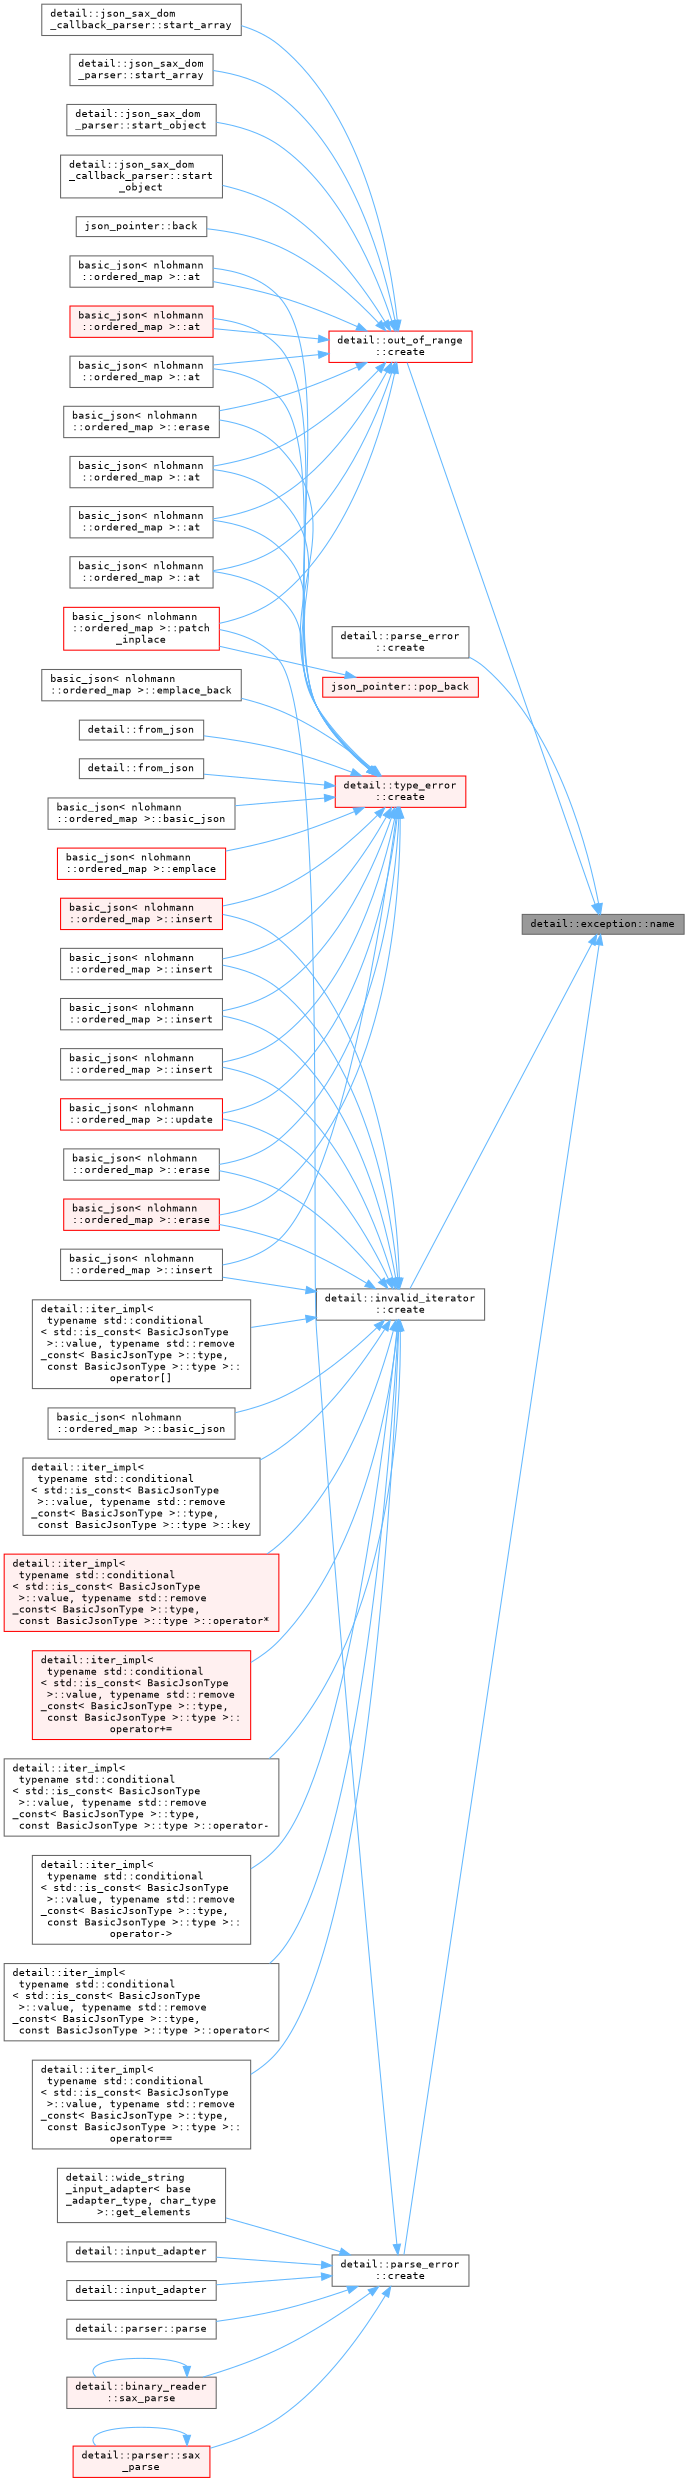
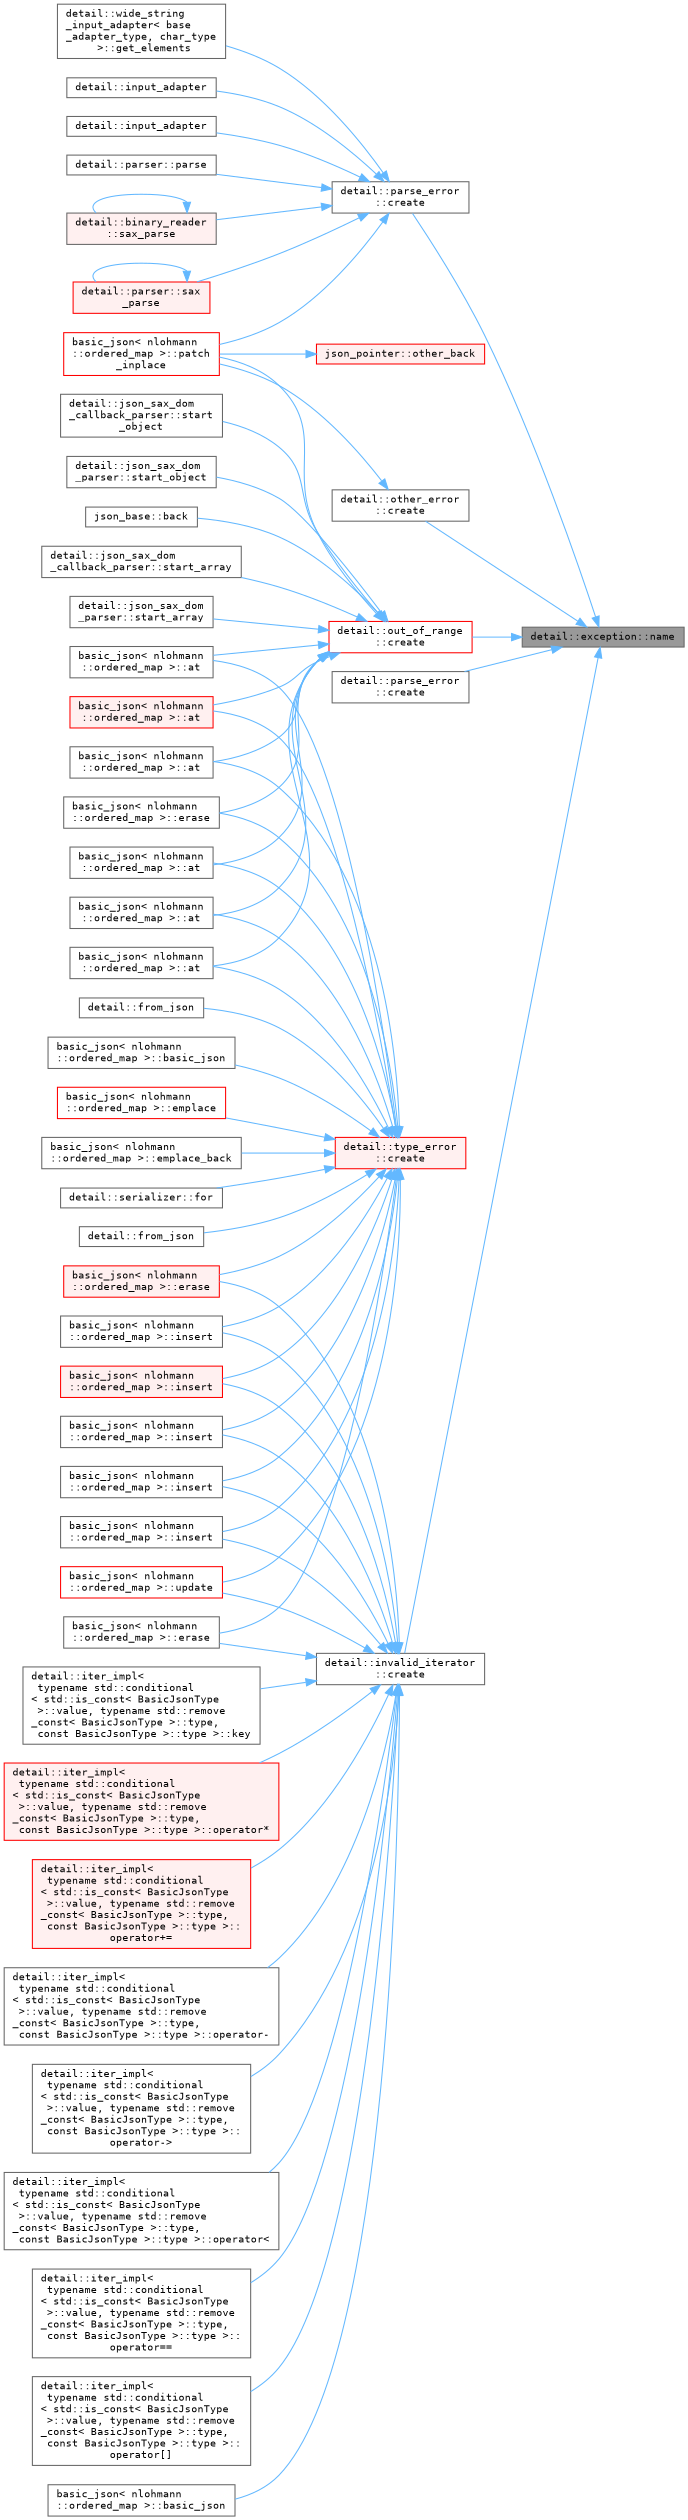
node "json_pointer::back": label "json_pointer::back" -> "json_base::back"
node "detail::other_error ::create": added
node "json_pointer::pop_back": label "json_pointer::pop_back" -> "json_pointer::other_back"
node "detail::serializer::for": added
